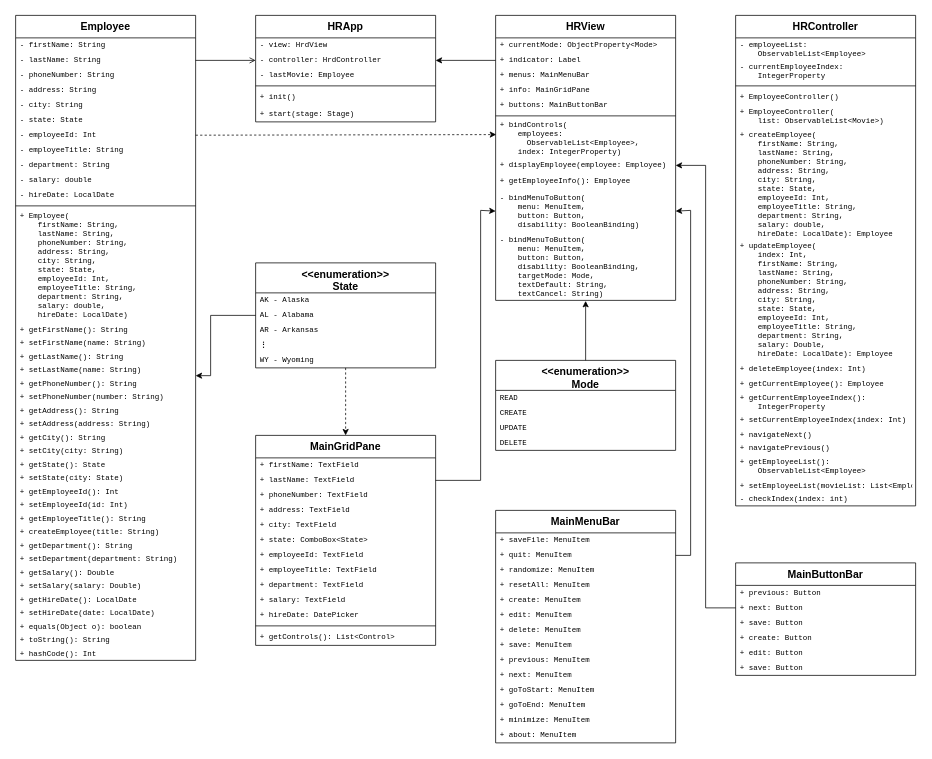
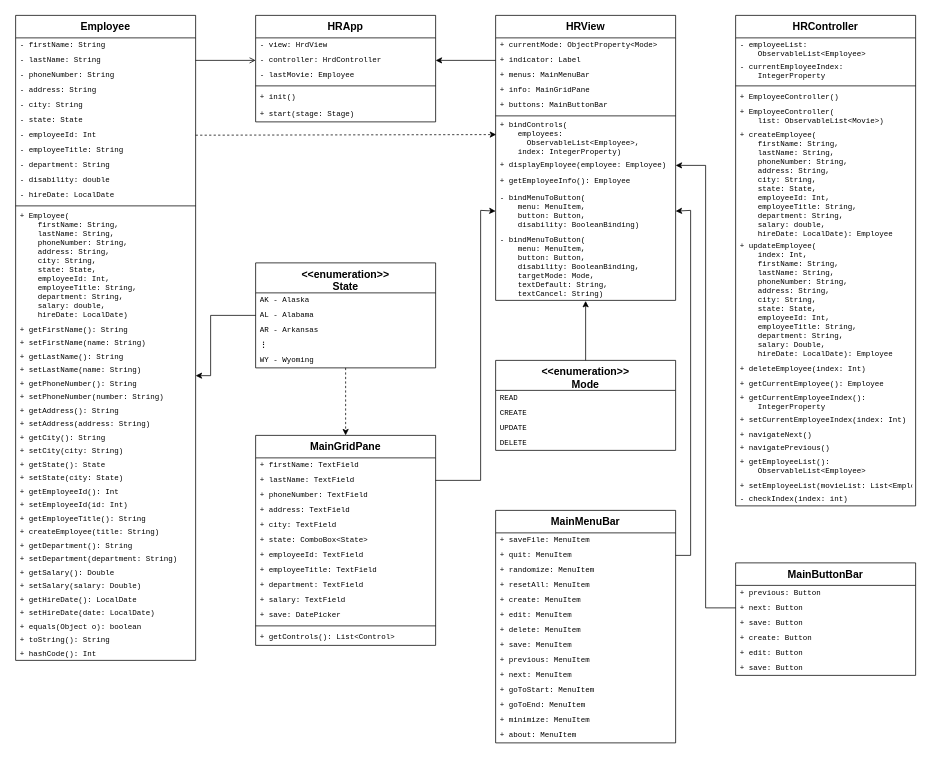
node "- salary: double": label "- salary: double" -> "- disability: double"
node "+ hireDate: DatePicker": label "+ hireDate: DatePicker" -> "+ save: DatePicker"
